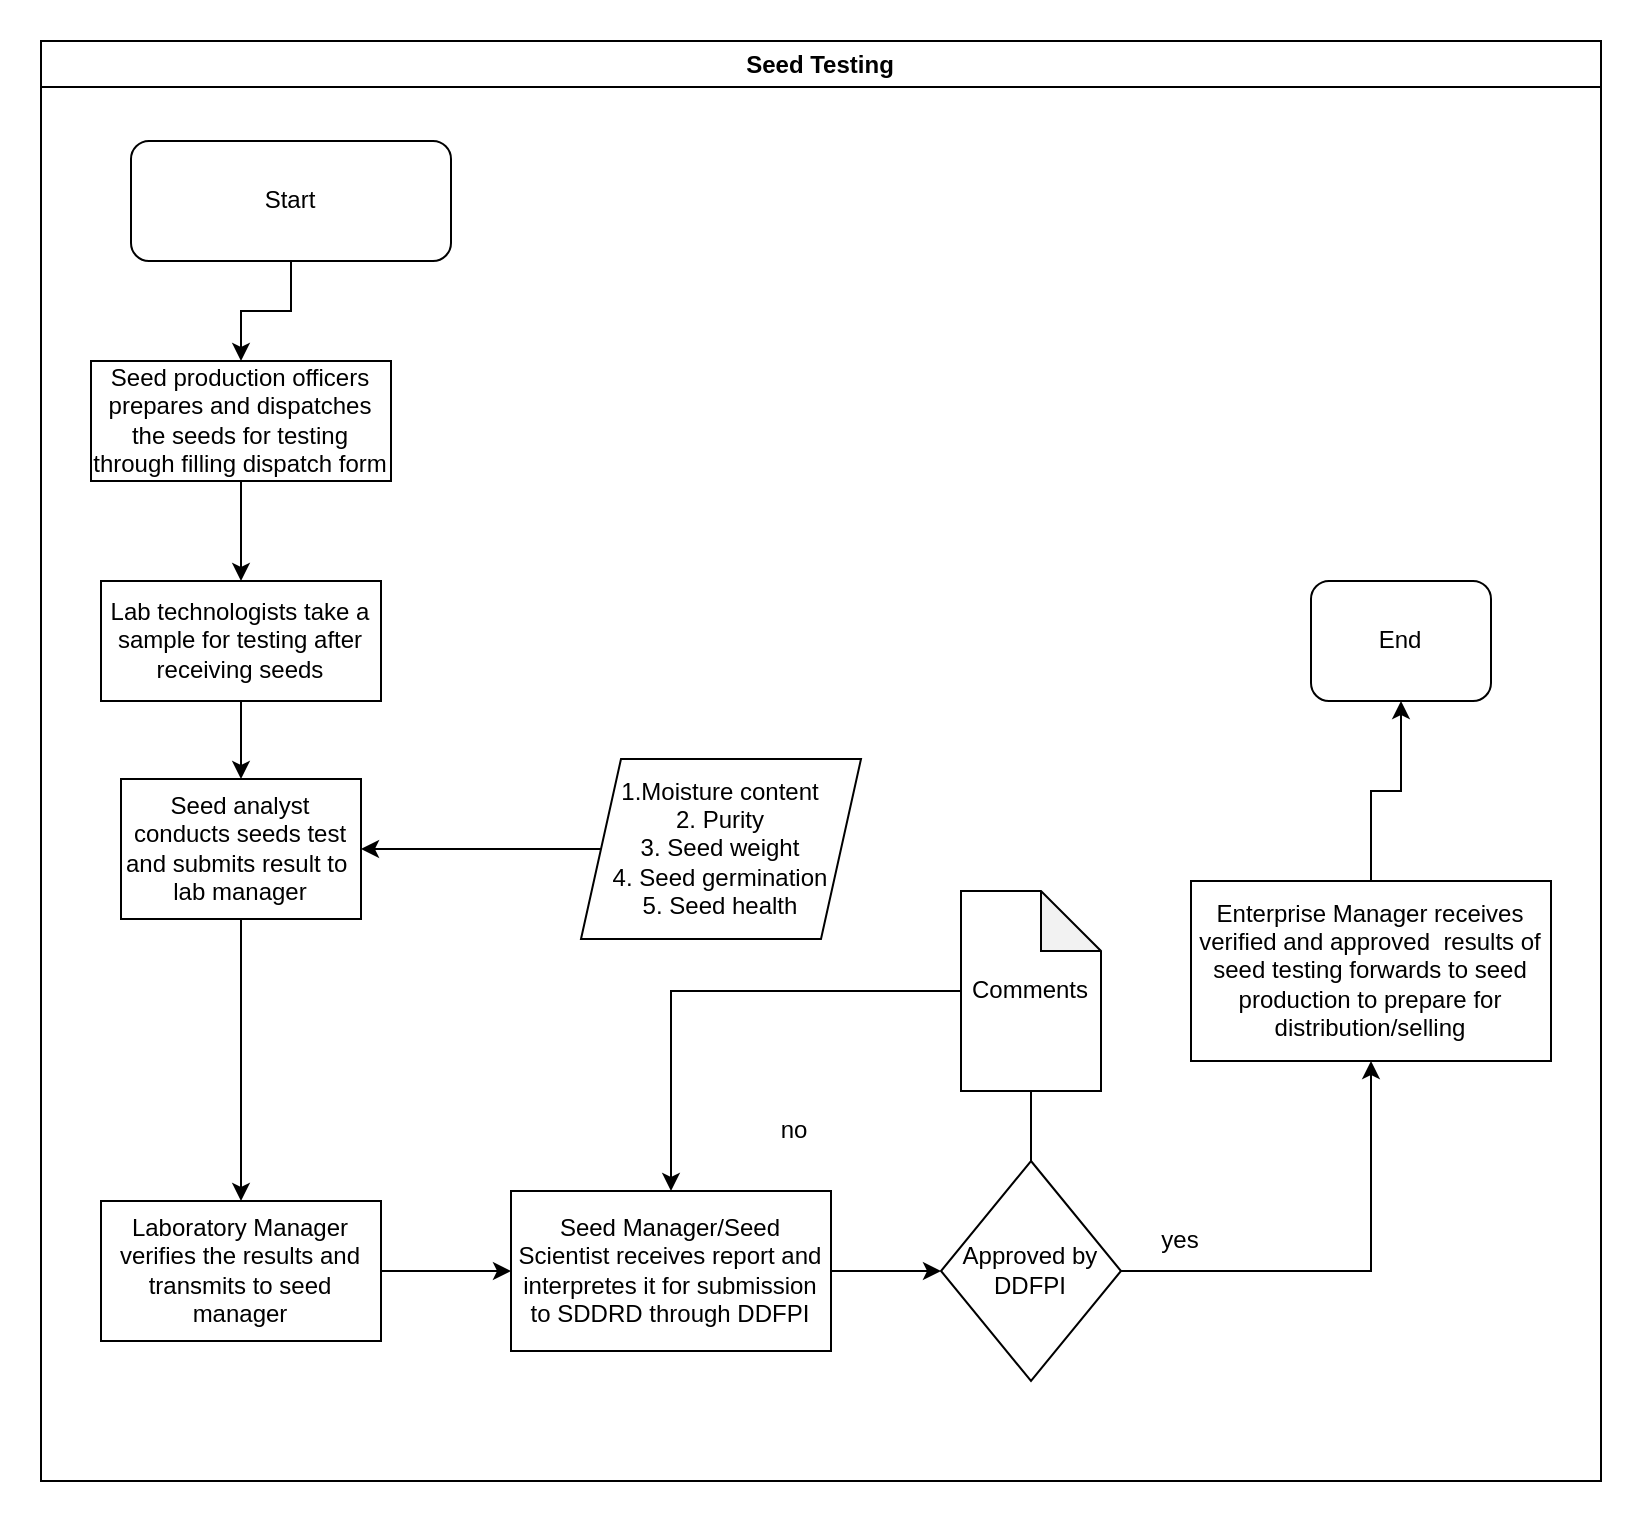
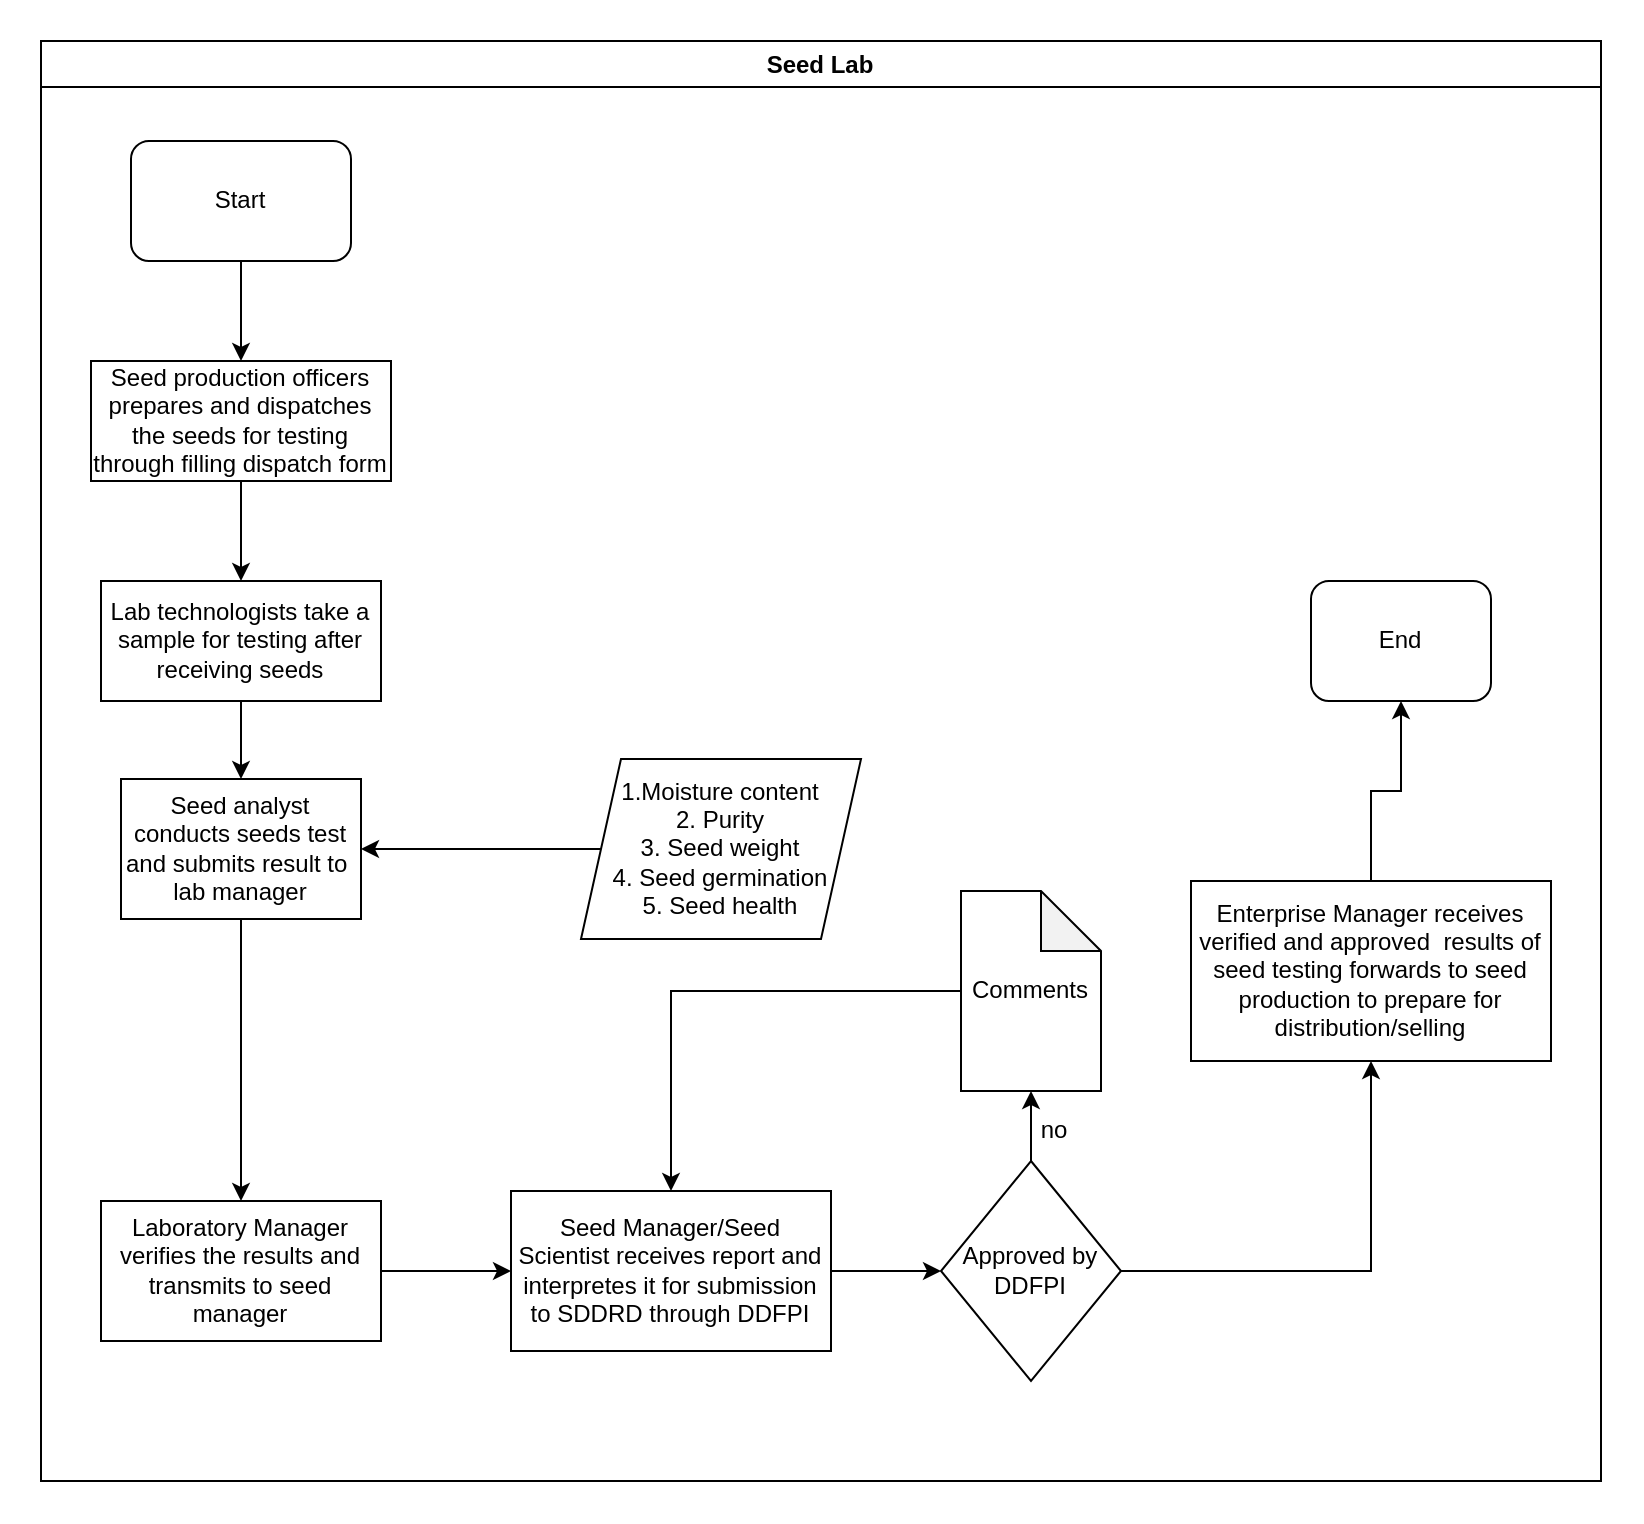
node "Seed Testing": label "Seed Testing" -> "Seed Lab"
node "Start": size 320x120 -> 220x120
edge "Comments" -- "Approved by DDFPI": arrowhead none -> classic
node "no": moved (795, 1131) -> (1055, 1131)
node "yes": removed
